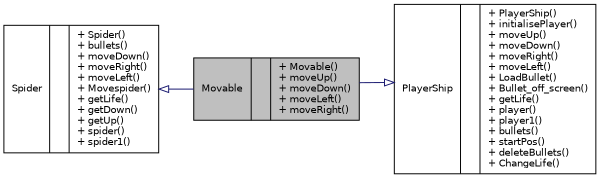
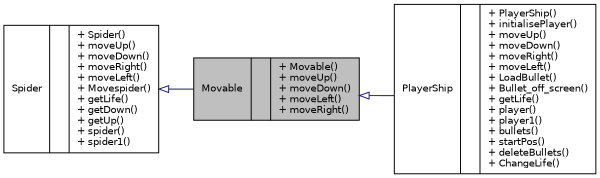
node "Spider": text "+ bullets()" -> "+ moveUp()"
edge "Movable" -> "PlayerShip": reversed
